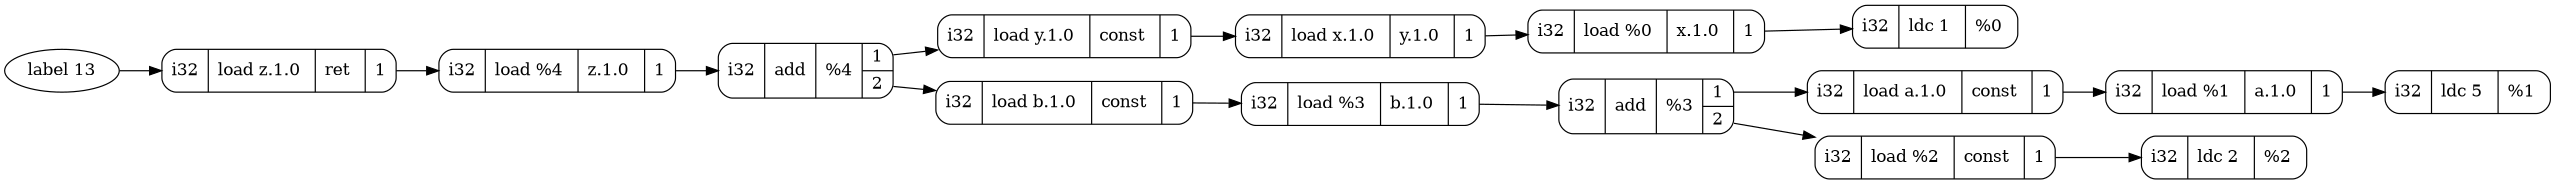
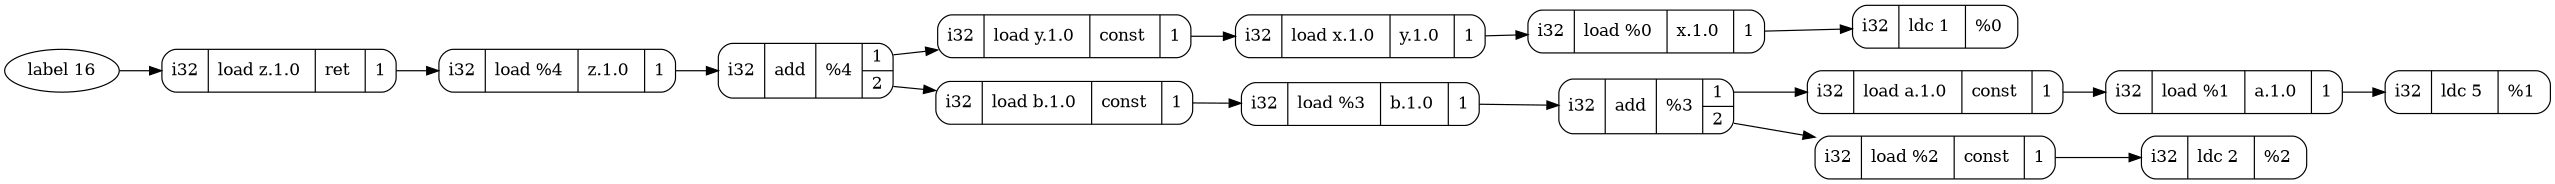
node "label 13": label "label 13" -> "label 16"
